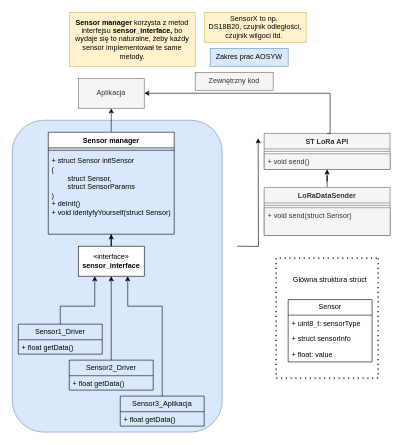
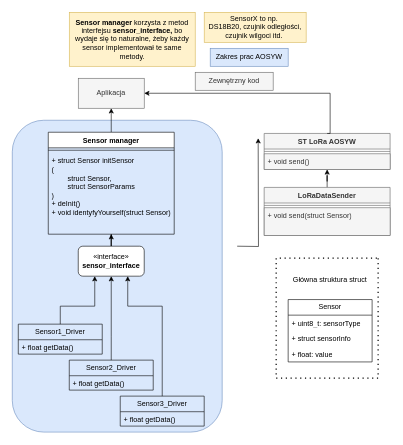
node "ST LoRa API": label "ST LoRa API" -> "ST LoRa AOSYW"
node "«interface» sensor_interface": shape rectangle -> rounded rectangle
node "Sensor3_Aplikacja": label "Sensor3_Aplikacja" -> "Sensor3_Driver"
